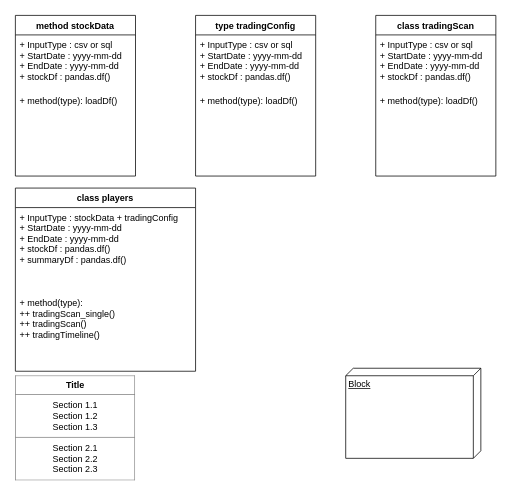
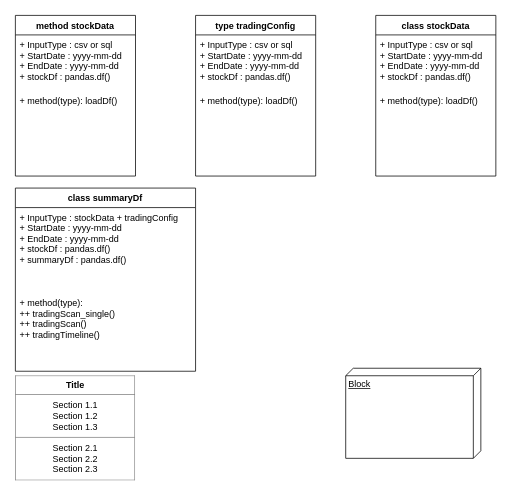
node "class tradingScan": label "class tradingScan" -> "class stockData"
node "class players": label "class players" -> "class summaryDf"
